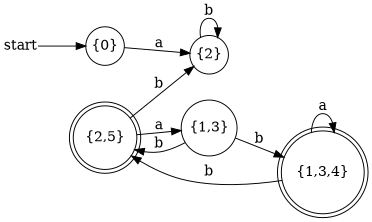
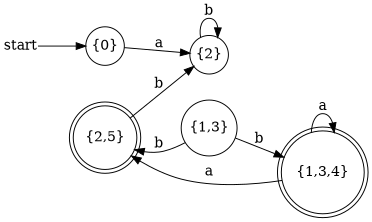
edge "{2,5}" -> "{1,3}": removed, label "a"
edge "{1,3,4}" -> "{2,5}": label "b" -> "a"
